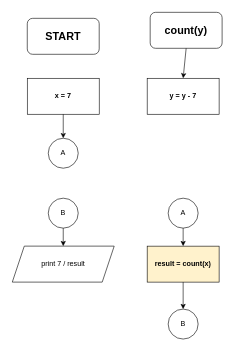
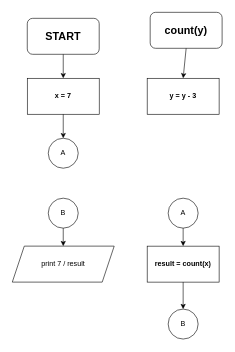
edge "START" -> "x = 7": added
node "y = y - 7": label "y = y - 7" -> "y = y - 3"
node "result = count(x)": fillcolor #fff2cc -> #ffffff
